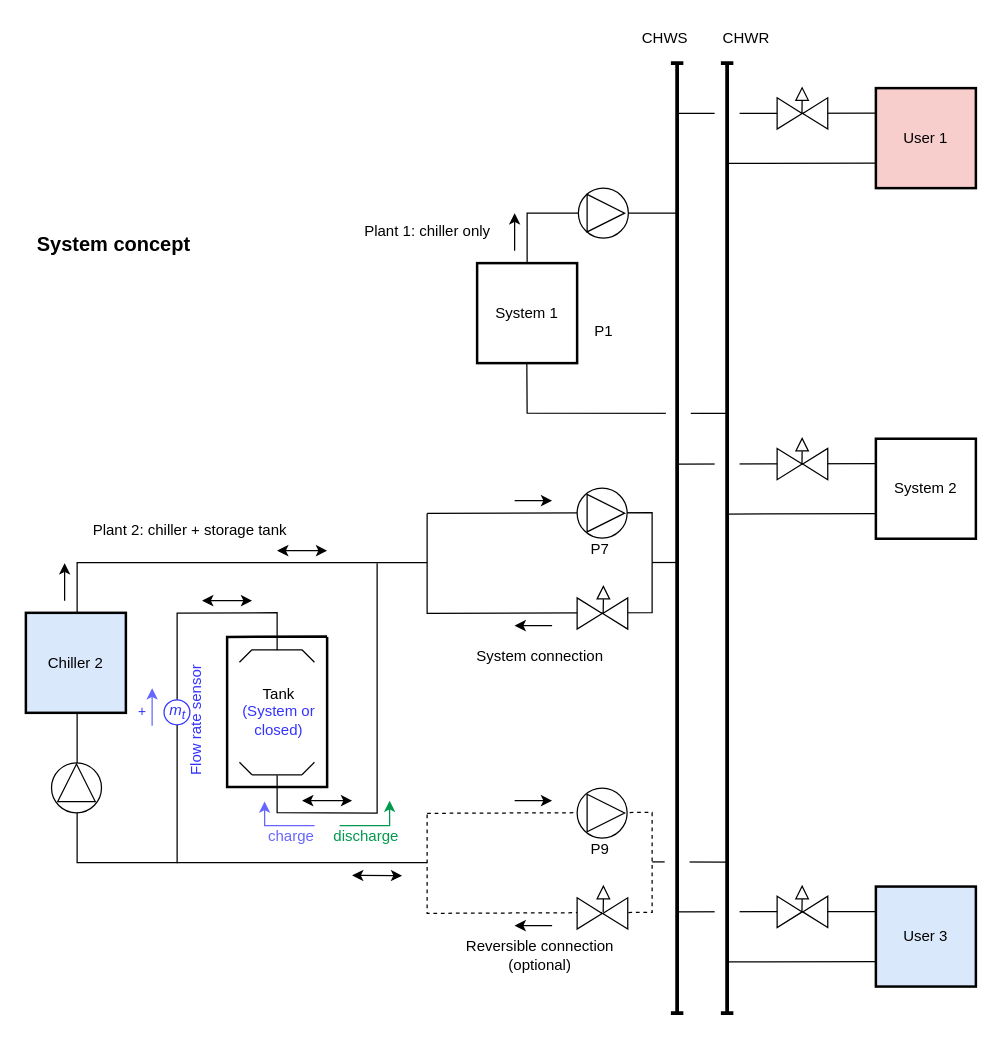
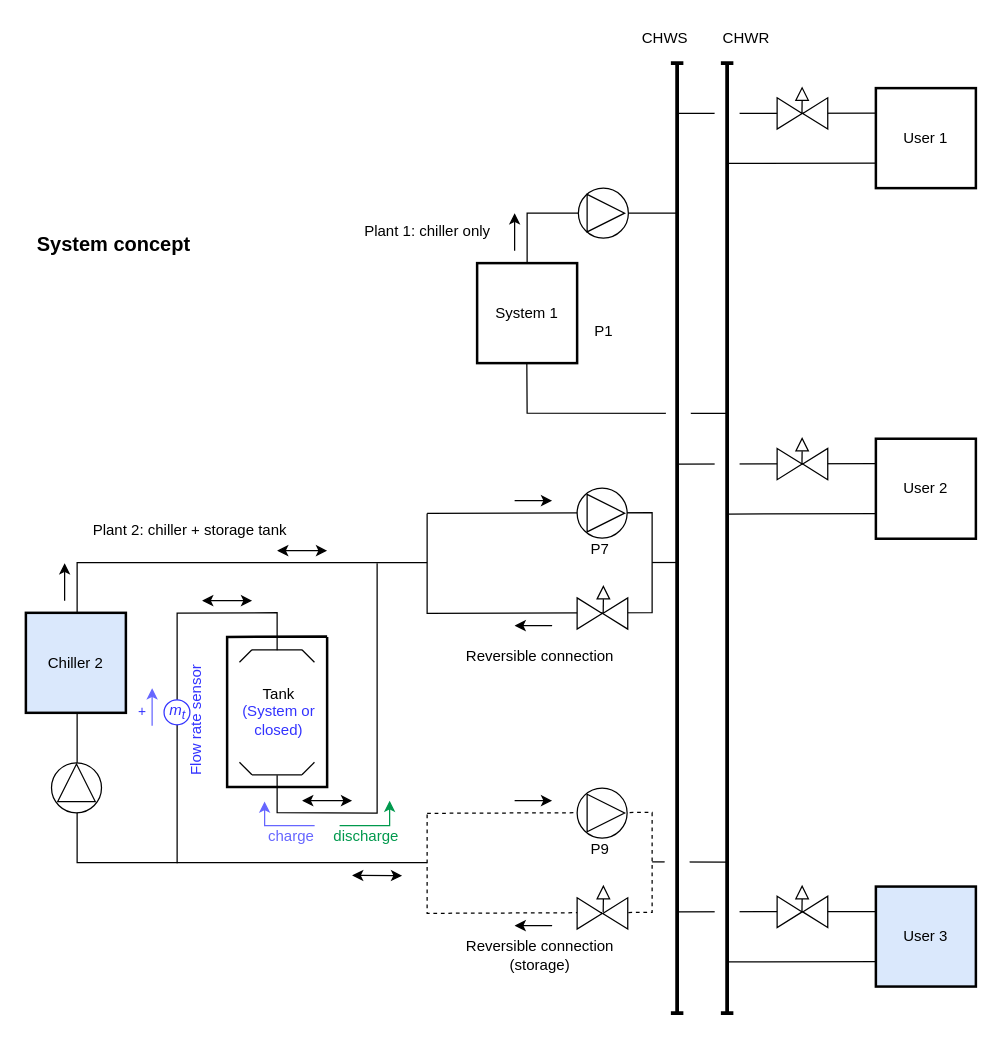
node "User 1": fillcolor #f8cecc -> #ffffff
node "System 2": label "System 2" -> "User 2"
node "System connection": label "System connection" -> "Reversible connection"
node "Reversible connection (optional)": label "Reversible connection (optional)" -> "Reversible connection (storage)"
